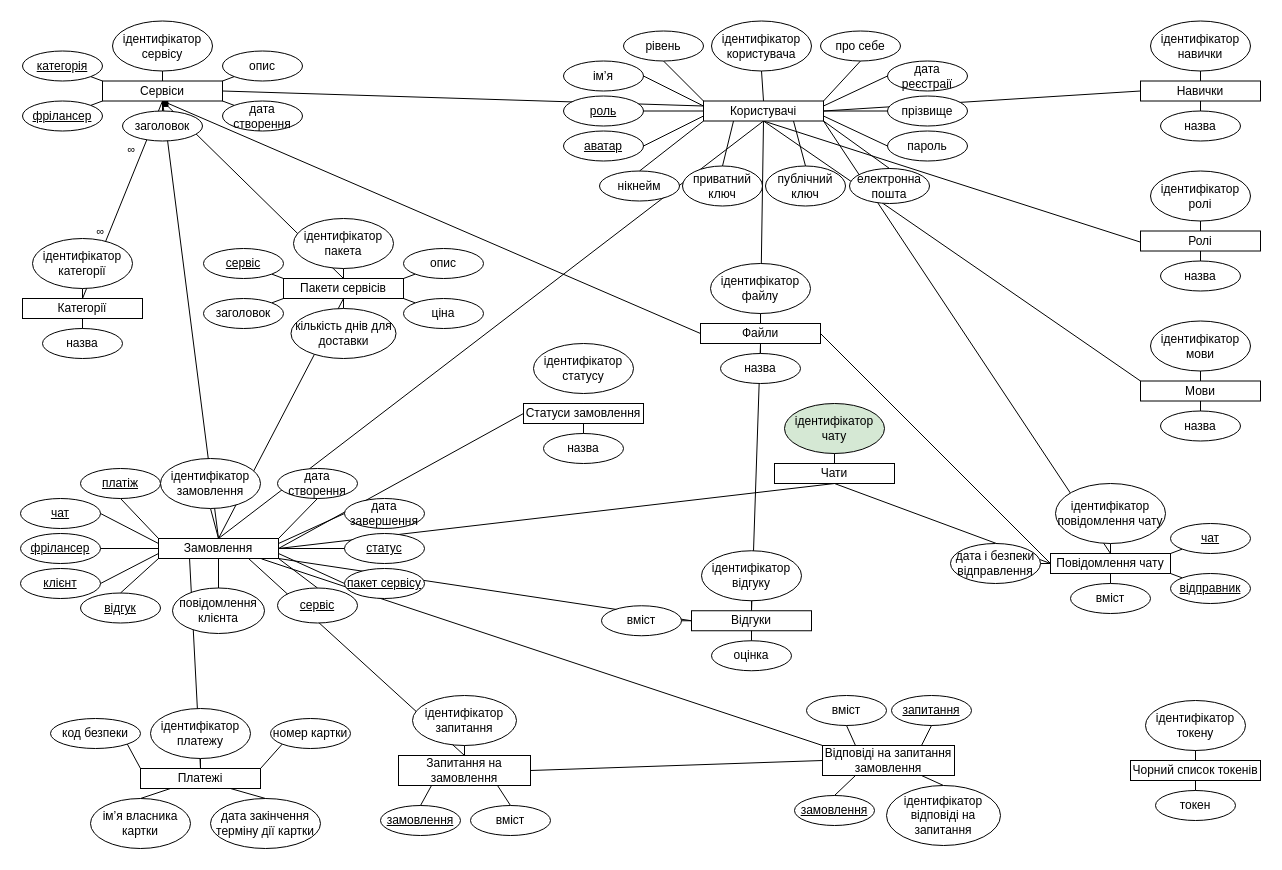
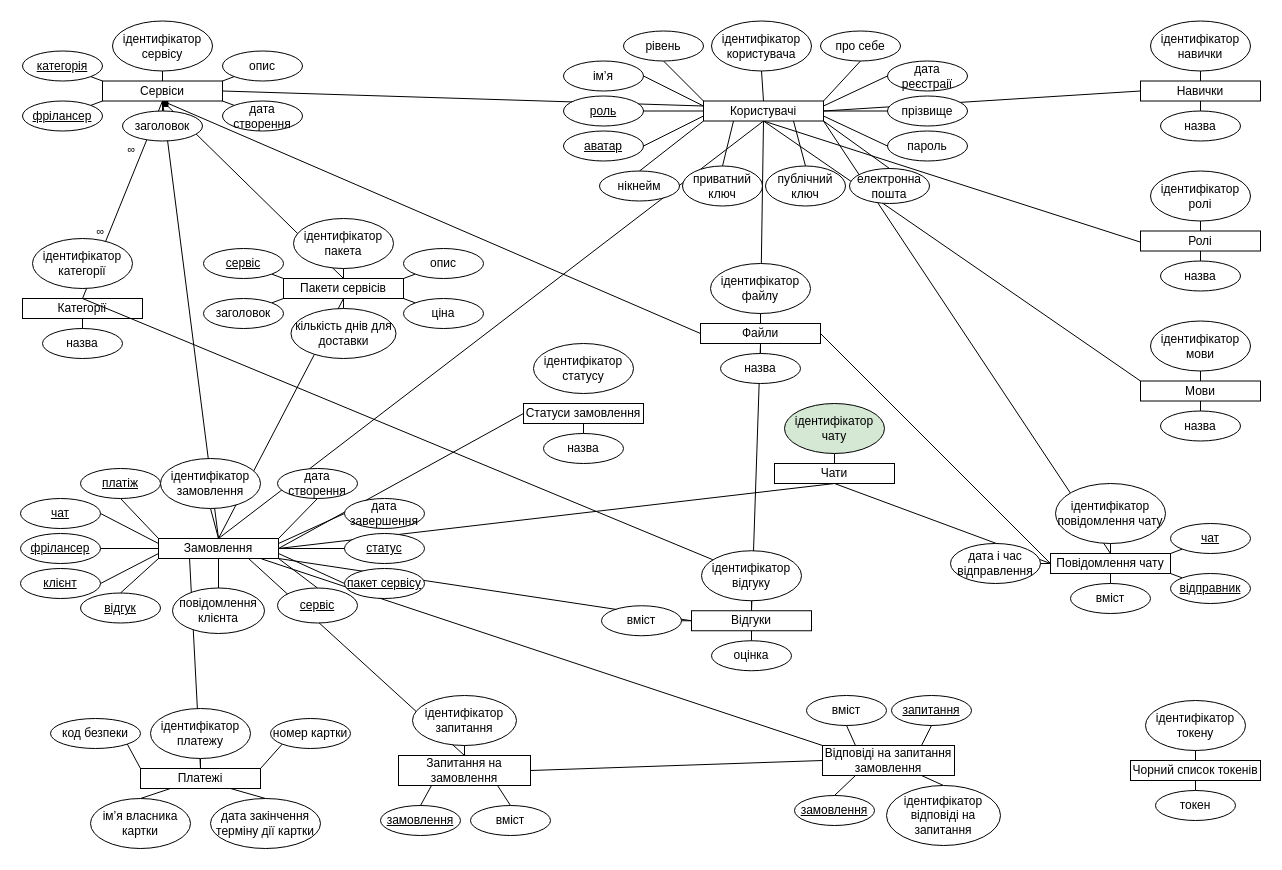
edge "ідентифікатор категорії" -- "Категорії": now "ідентифікатор відгуку" -- "Категорії"
node "дата і безпеки відправлення": label "дата і безпеки відправлення" -> "дата і час відправлення"
